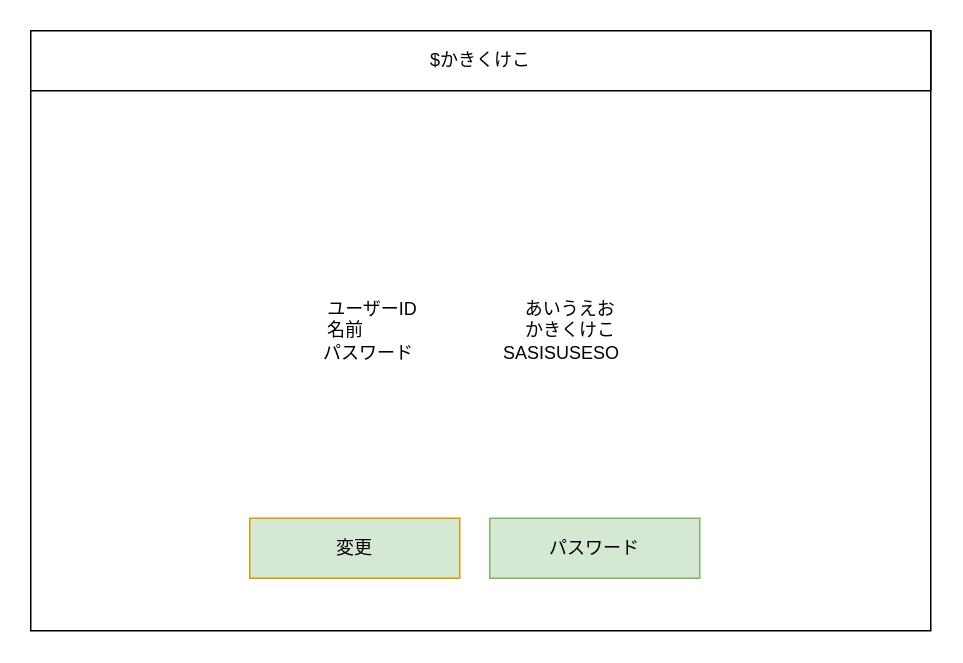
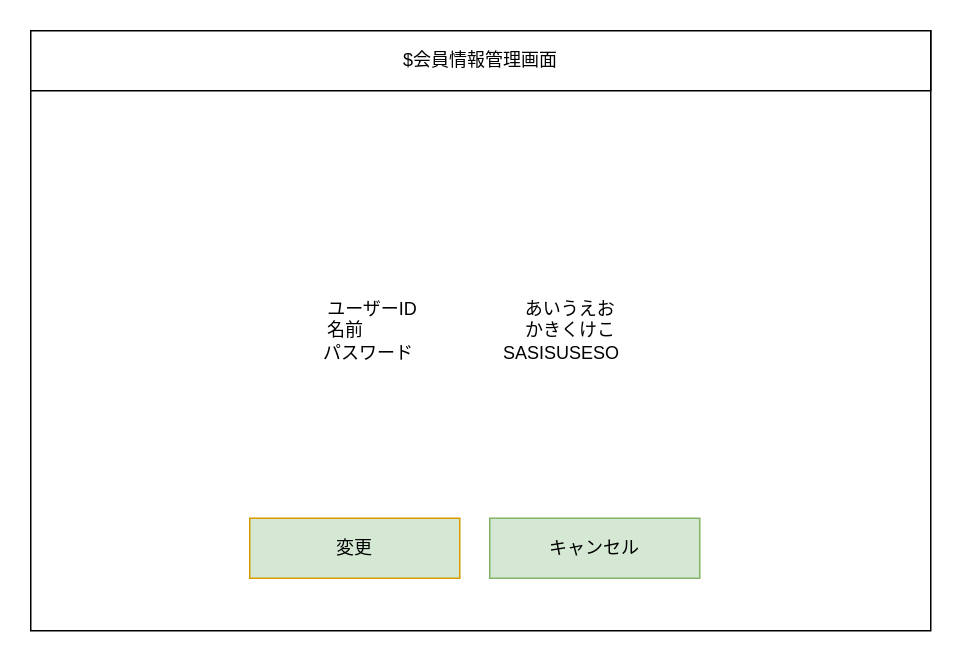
node "$かきくけこ": label "$かきくけこ" -> "$会員情報管理画面"
node "パスワード": label "パスワード" -> "キャンセル"
